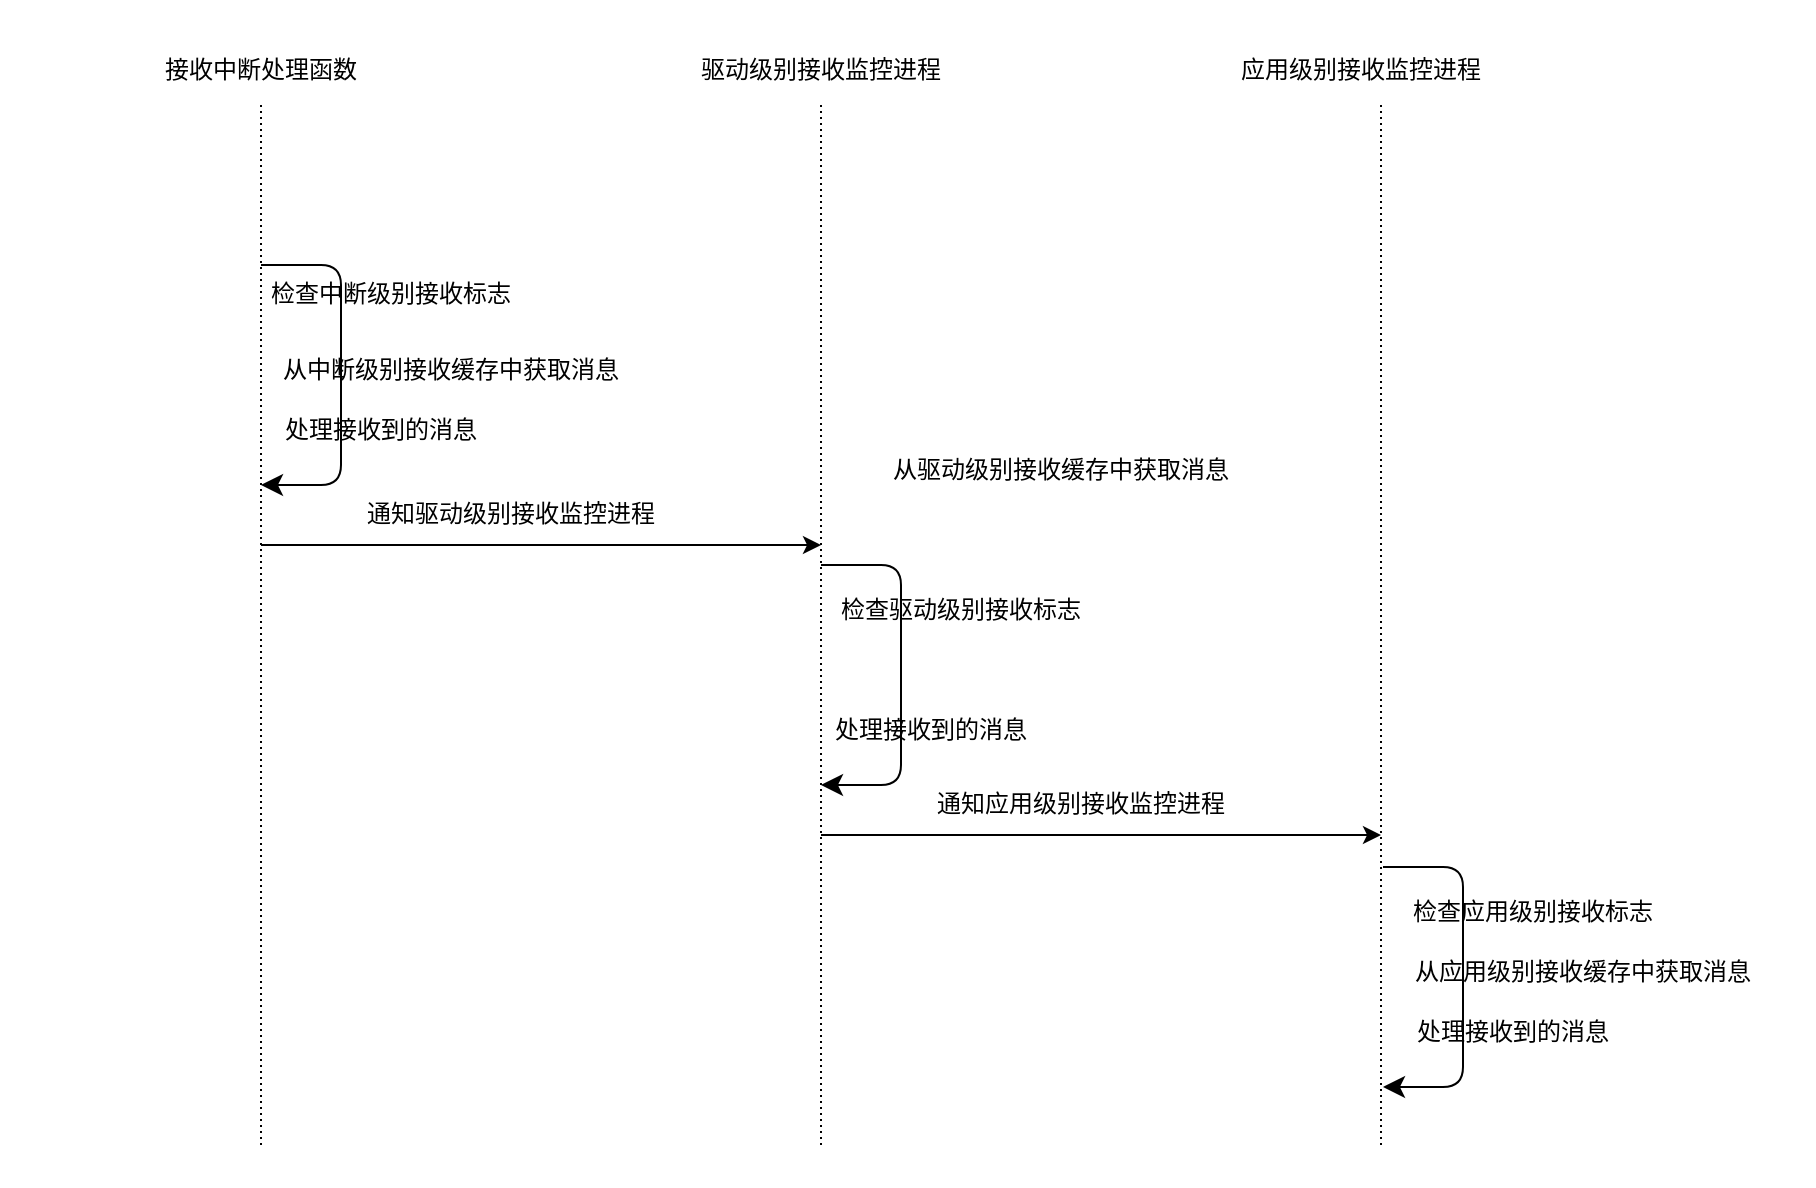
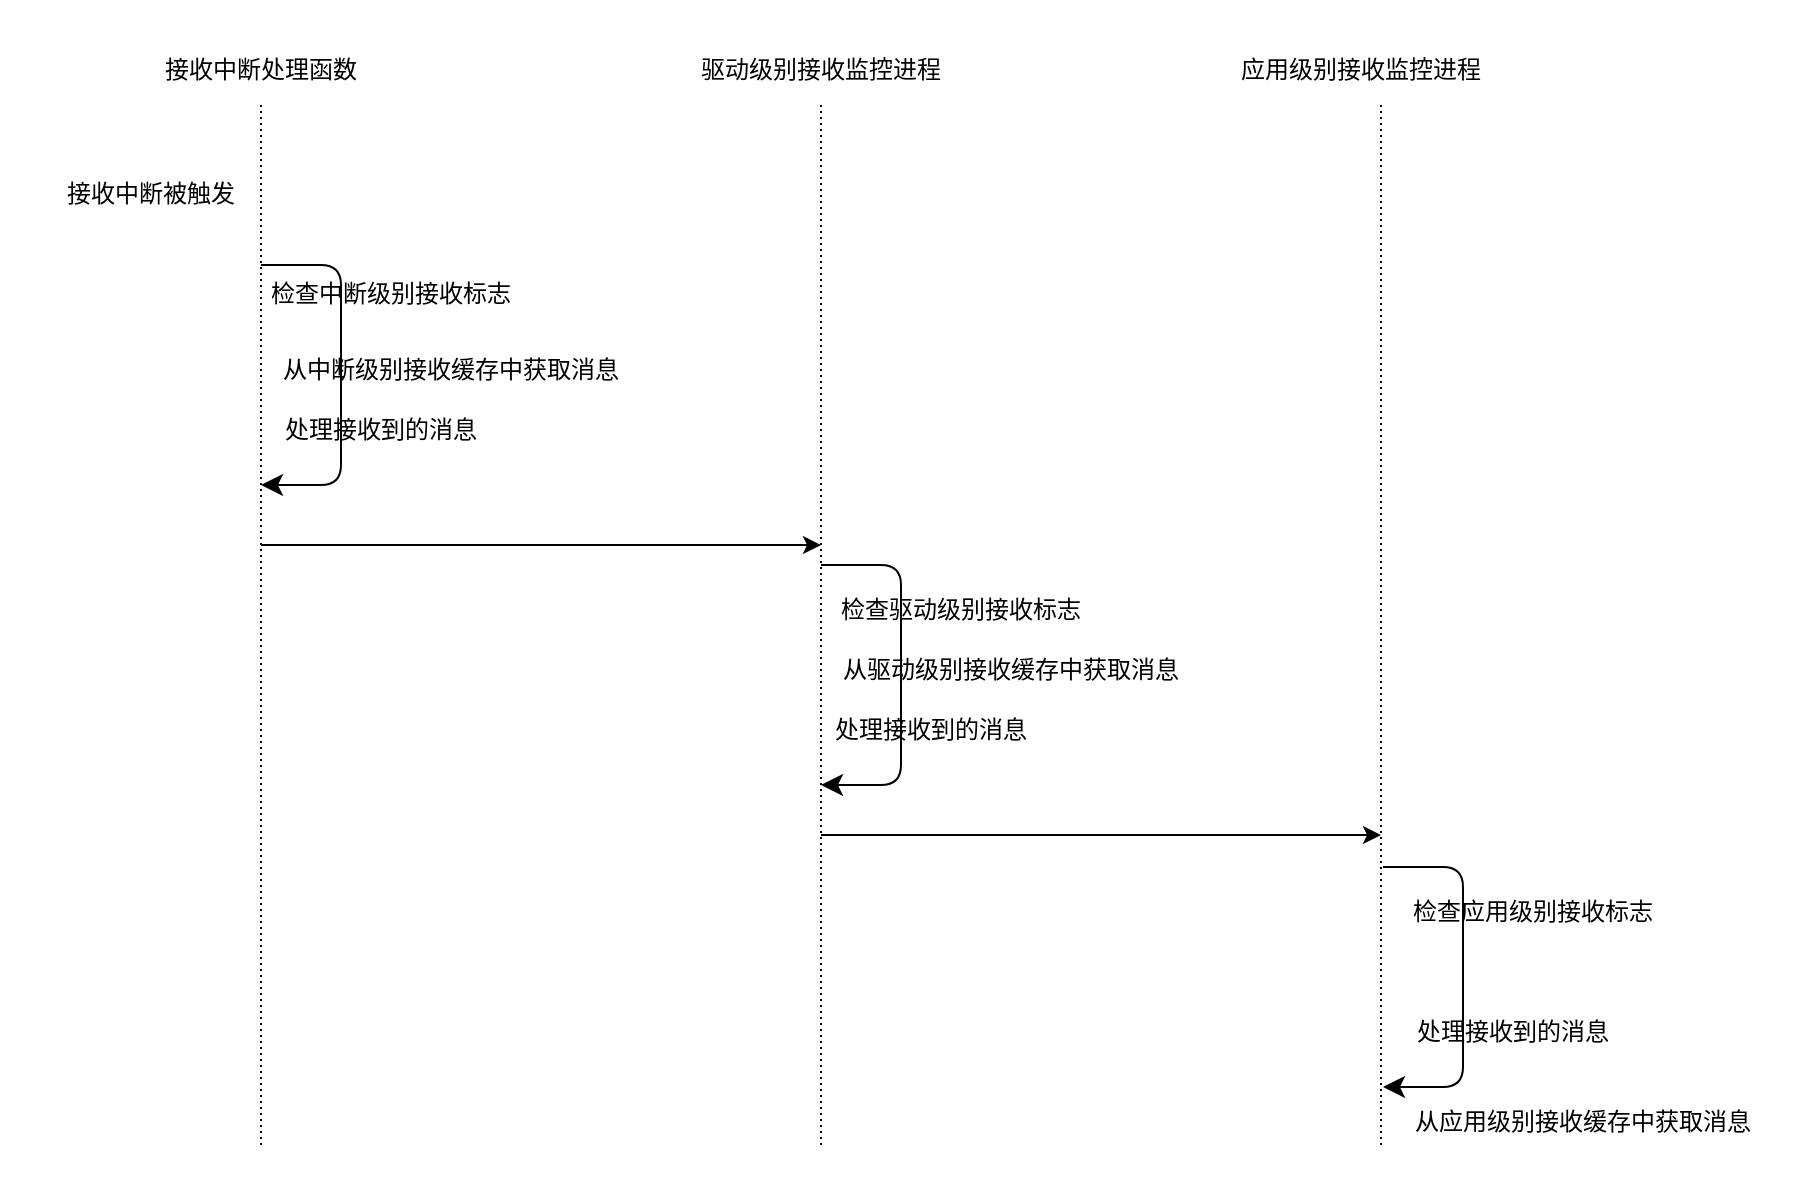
node "接收中断被触发": added
node "从驱动级别接收缓存中获取消息": moved (1061, 471) -> (1011, 671)
node "通知驱动级别接收监控进程": removed
node "通知应用级别接收监控进程": removed
node "从应用级别接收缓存中获取消息": moved (1583, 973) -> (1583, 1123)
